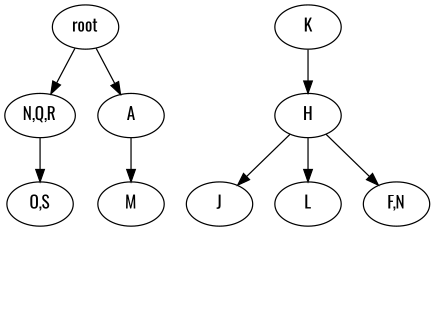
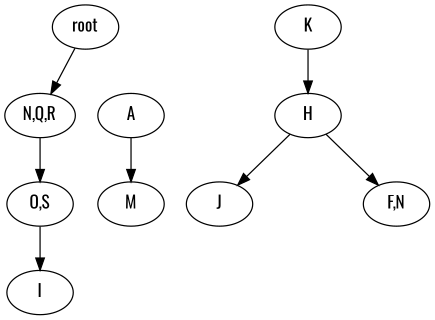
edge "root" -> "A": removed
node "L": removed
node "I": added
